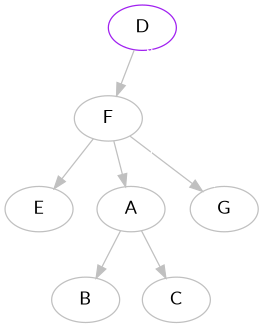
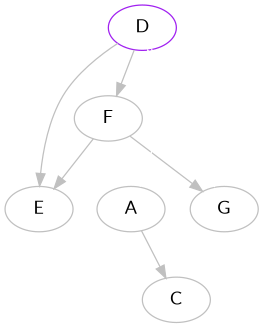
edge "D" -> "E": added
edge "F" -> "A": removed
node "B": removed
